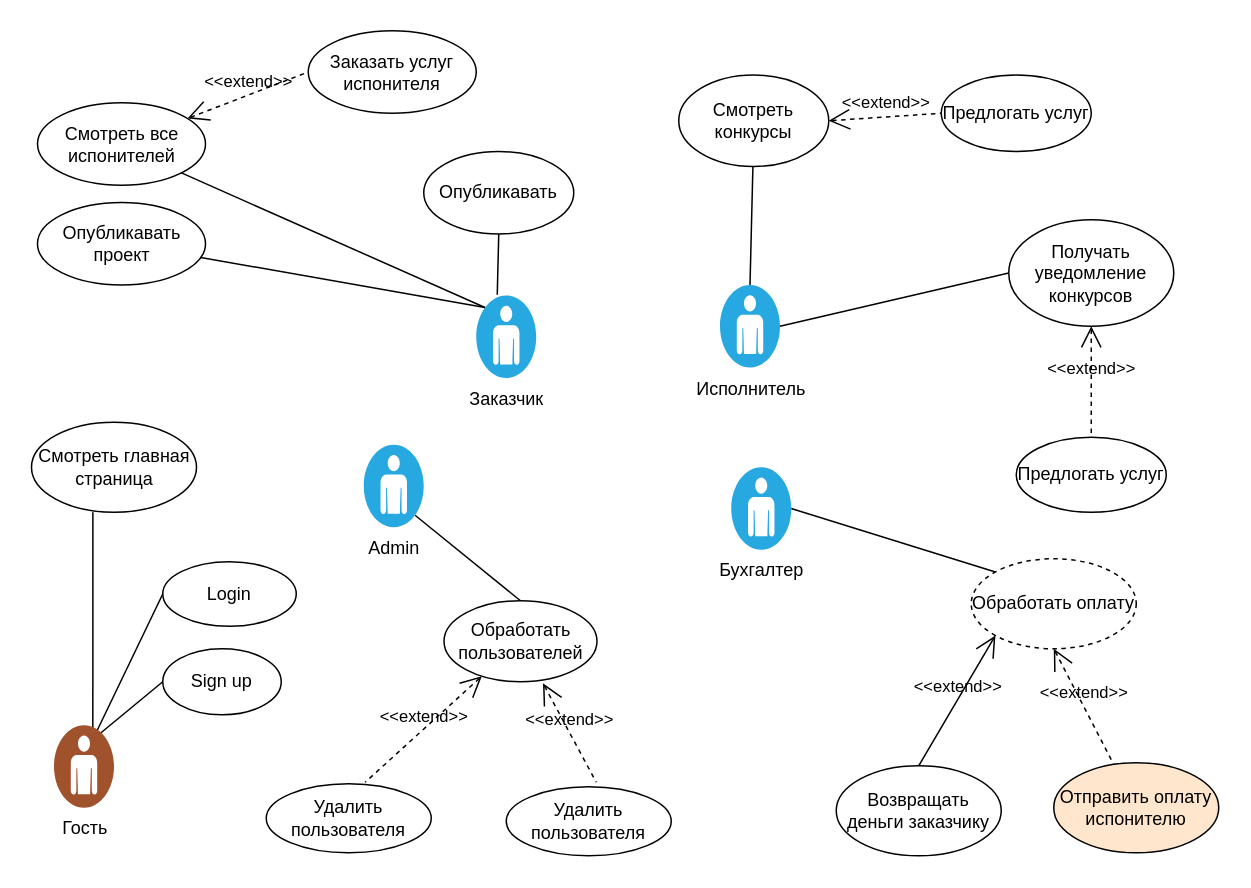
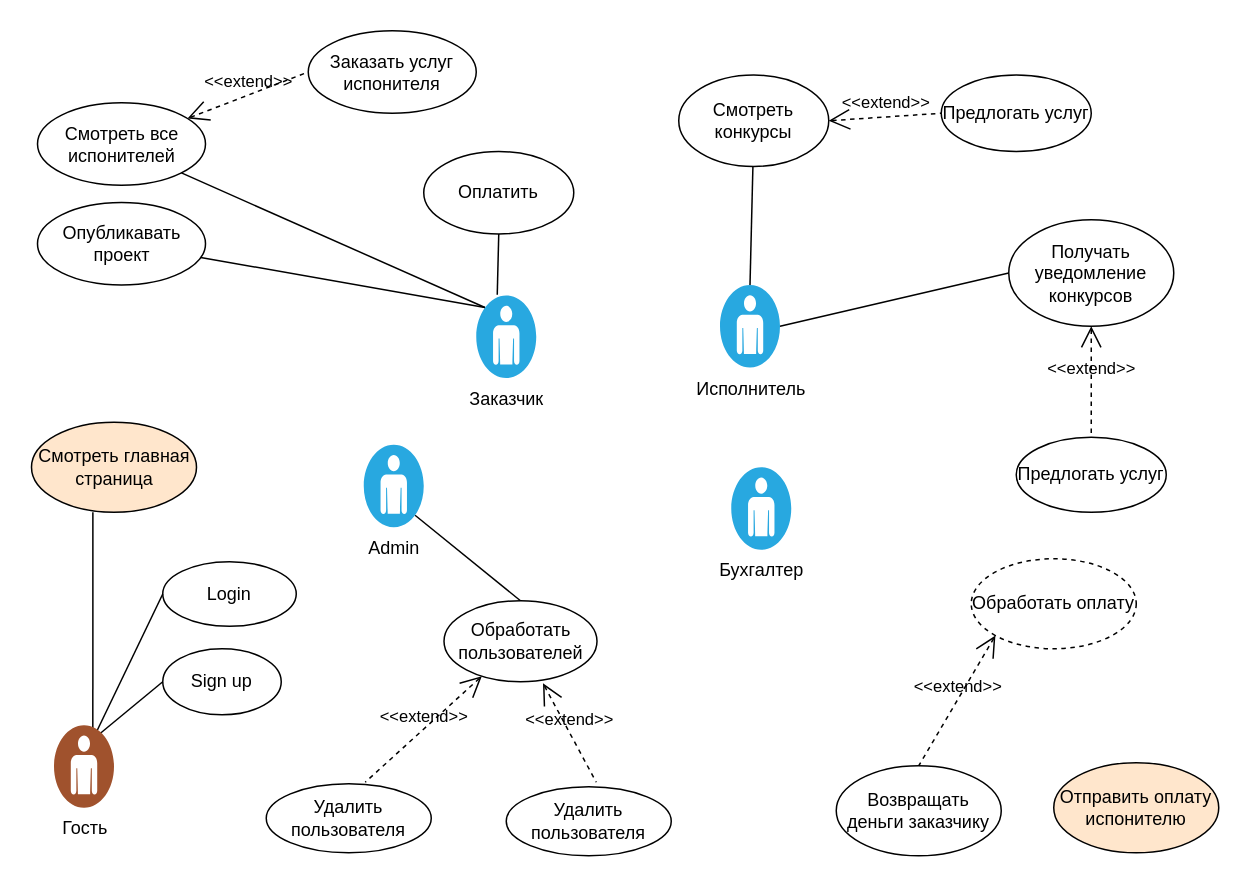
node "Опубликавать": label "Опубликавать" -> "Оплатить"
node "Смотреть главная страница": fillcolor #ffffff -> #ffe6cc
edge "Бухгалтер" -- "Обработать оплату": removed
edge "Возвращать деньги заказчику" -> "Обработать оплату": style solid -> dashed
edge "Отправить оплату испонителю" -> "Обработать оплату": removed, label "<<extend>>"
